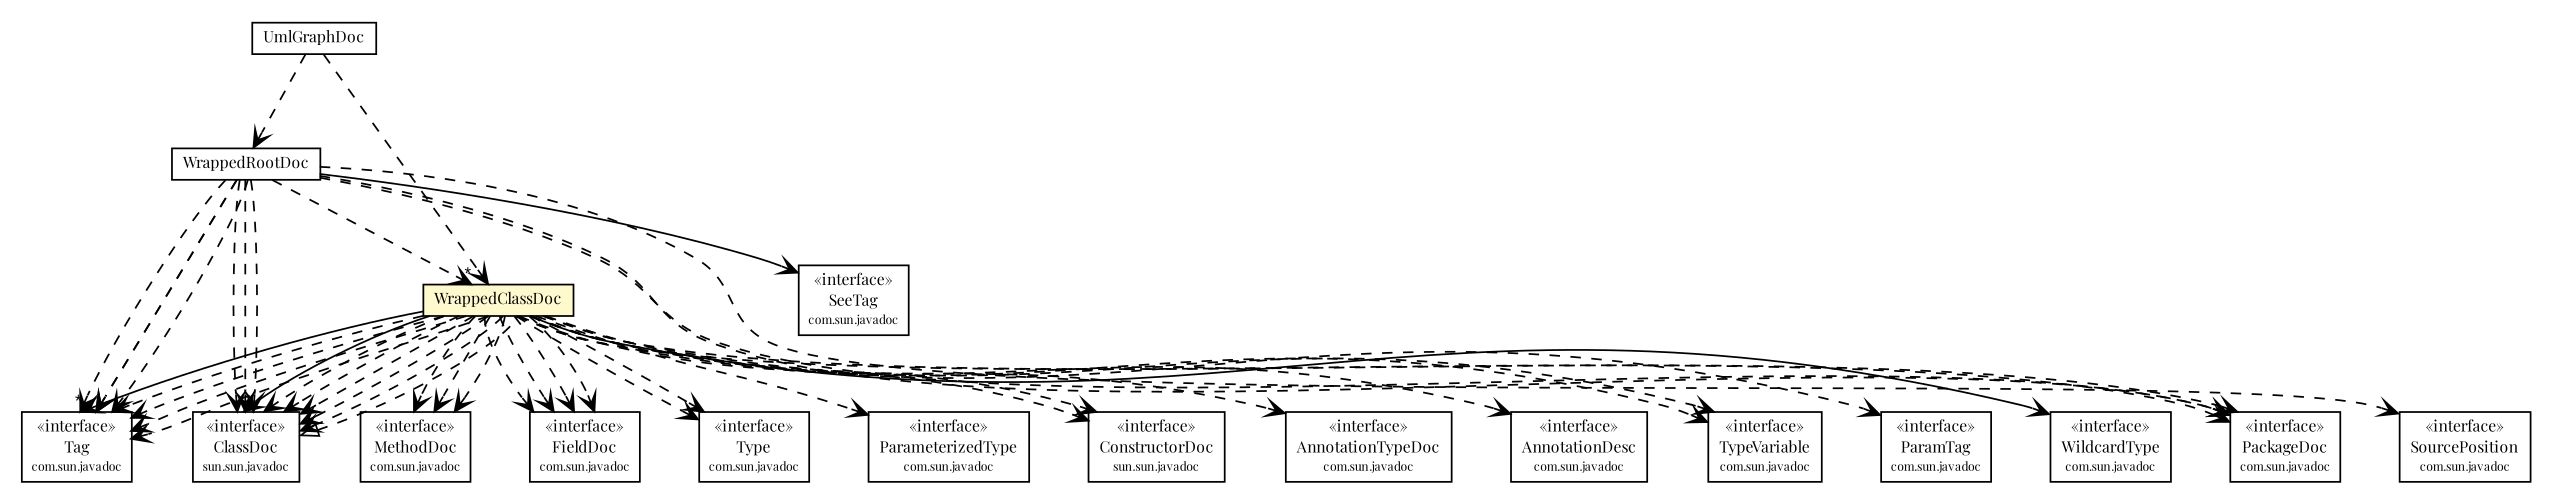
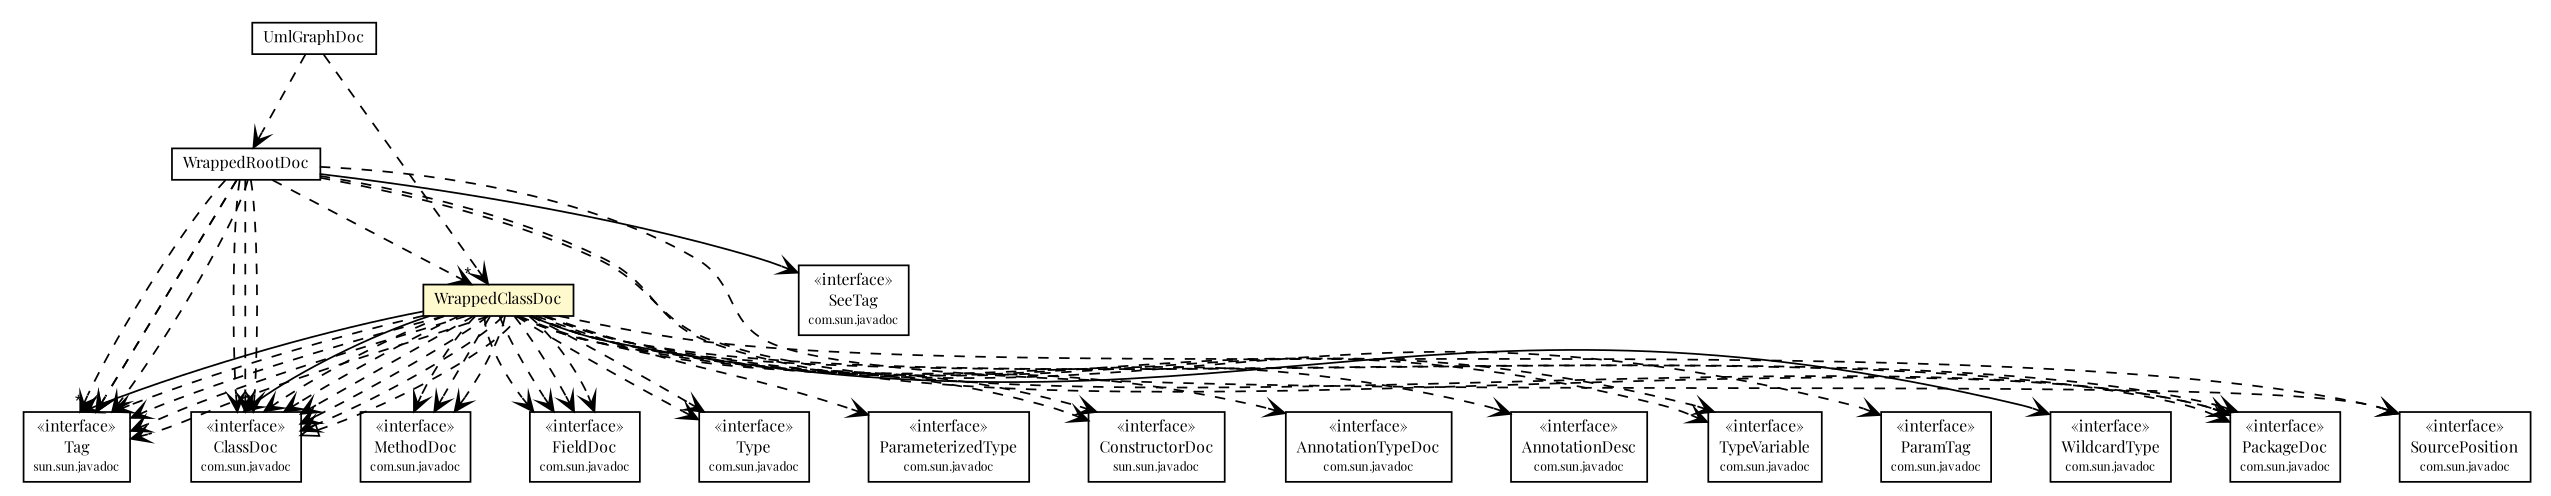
edge "WrappedClassDoc" -> "SourcePosition": added
node "Tag": text "com.sun.javadoc" -> "sun.sun.javadoc"
node "ClassDoc": text "sun.sun.javadoc" -> "com.sun.javadoc"
